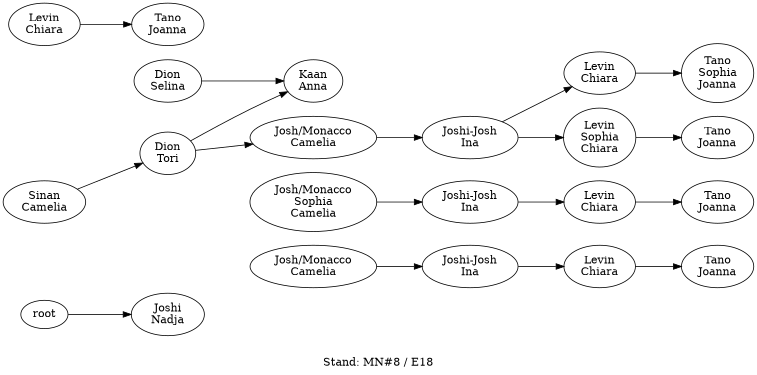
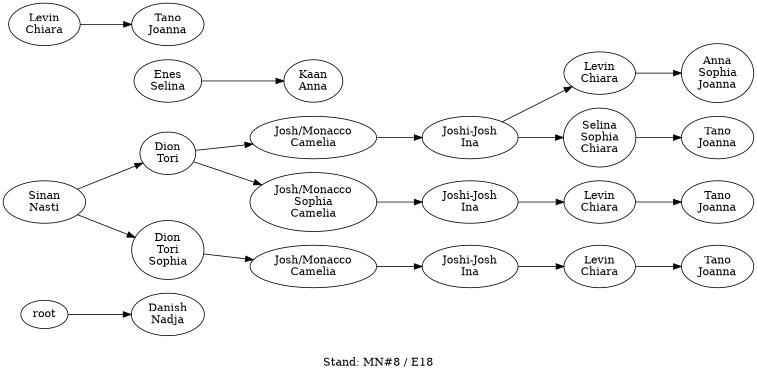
node "Tano Sophia Joanna": label "Tano Sophia Joanna" -> "Anna Sophia Joanna"
node "Dion Selina": label "Dion Selina" -> "Enes Selina"
edge "Dion Tori" -> "Kaan Anna": now "Dion Tori" -> "Josh/Monacco Sophia Camelia"
node "Levin Sophia Chiara": label "Levin Sophia Chiara" -> "Selina Sophia Chiara"
node "Sinan Camelia": label "Sinan Camelia" -> "Sinan Nasti"
node "Dion Tori Sophia": added
node "Joshi Nadja": label "Joshi Nadja" -> "Danish Nadja"
